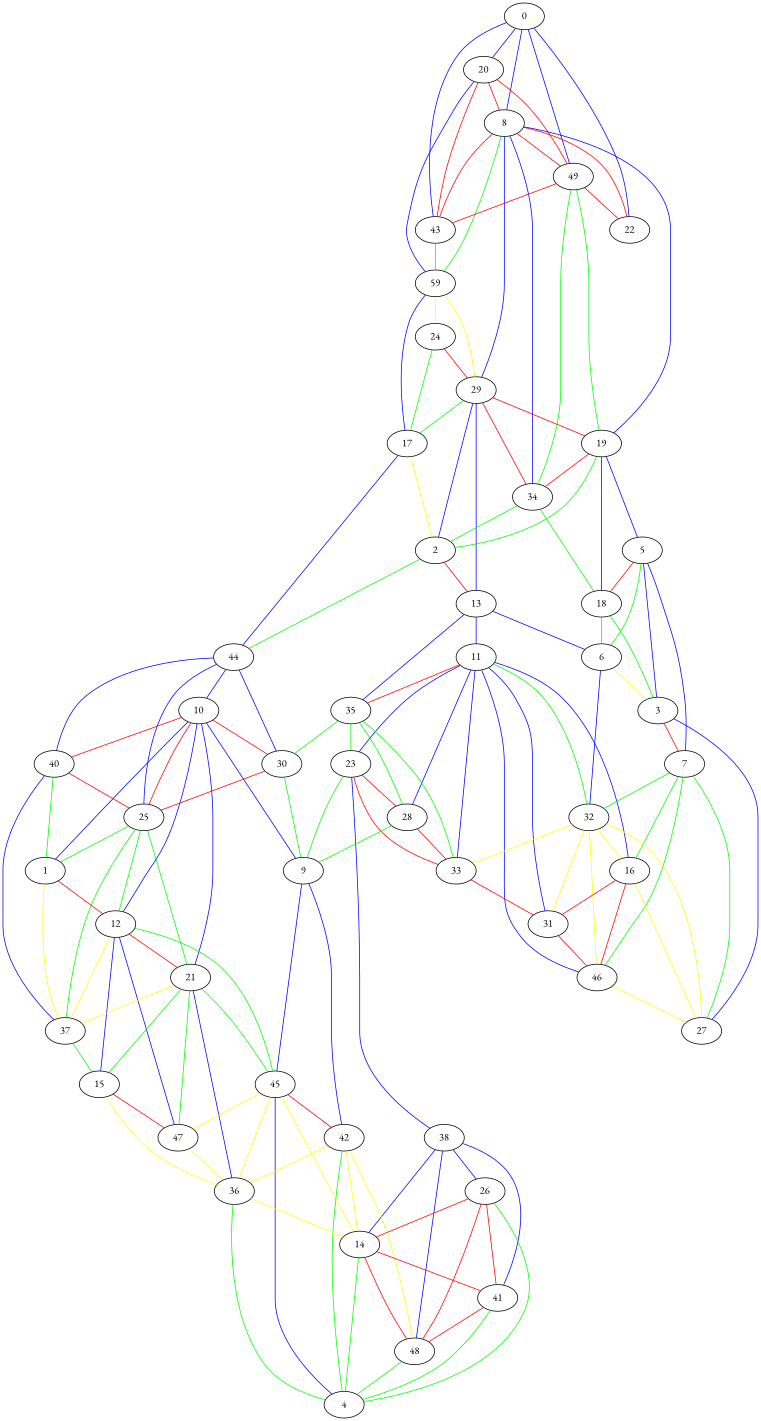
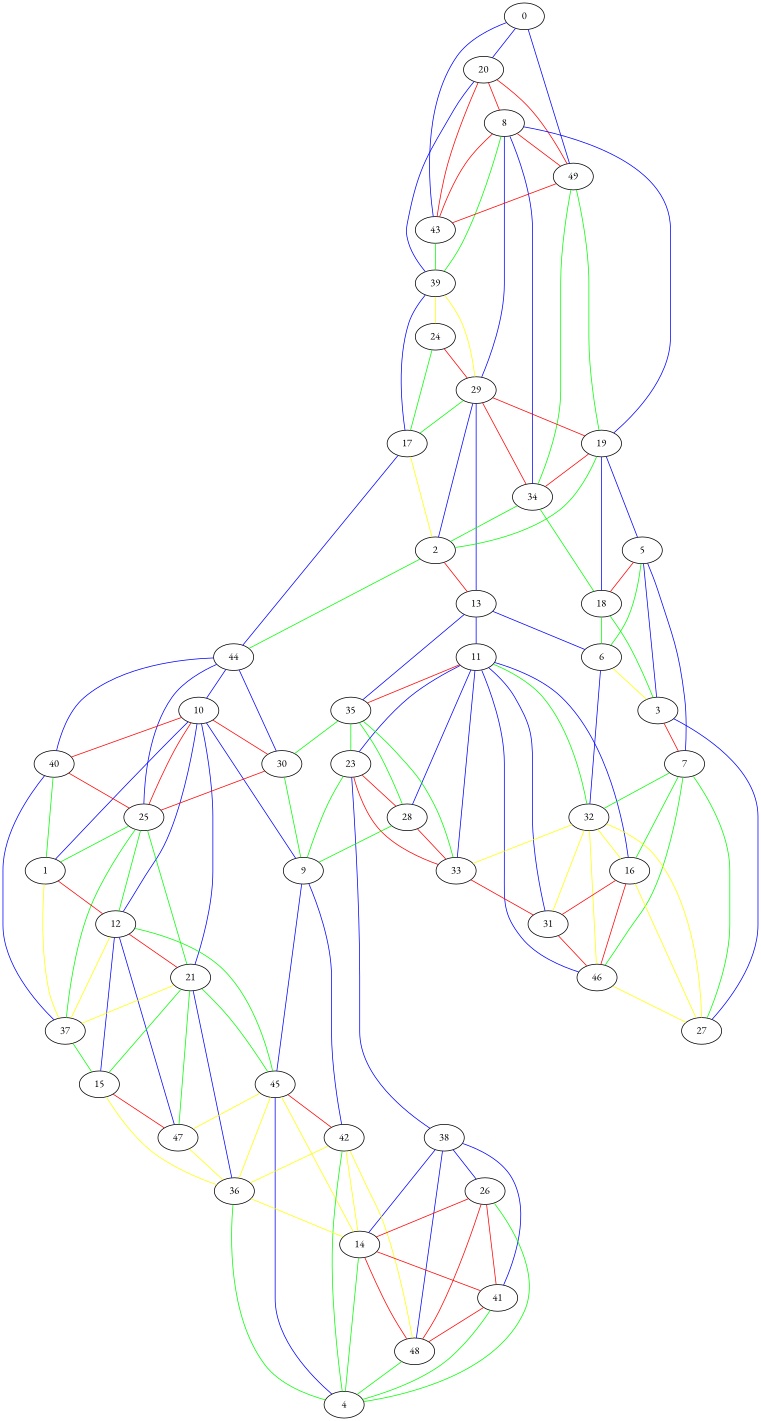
edge "0" -- "8": removed
node "22": removed
node "59": label "59" -> "39"
